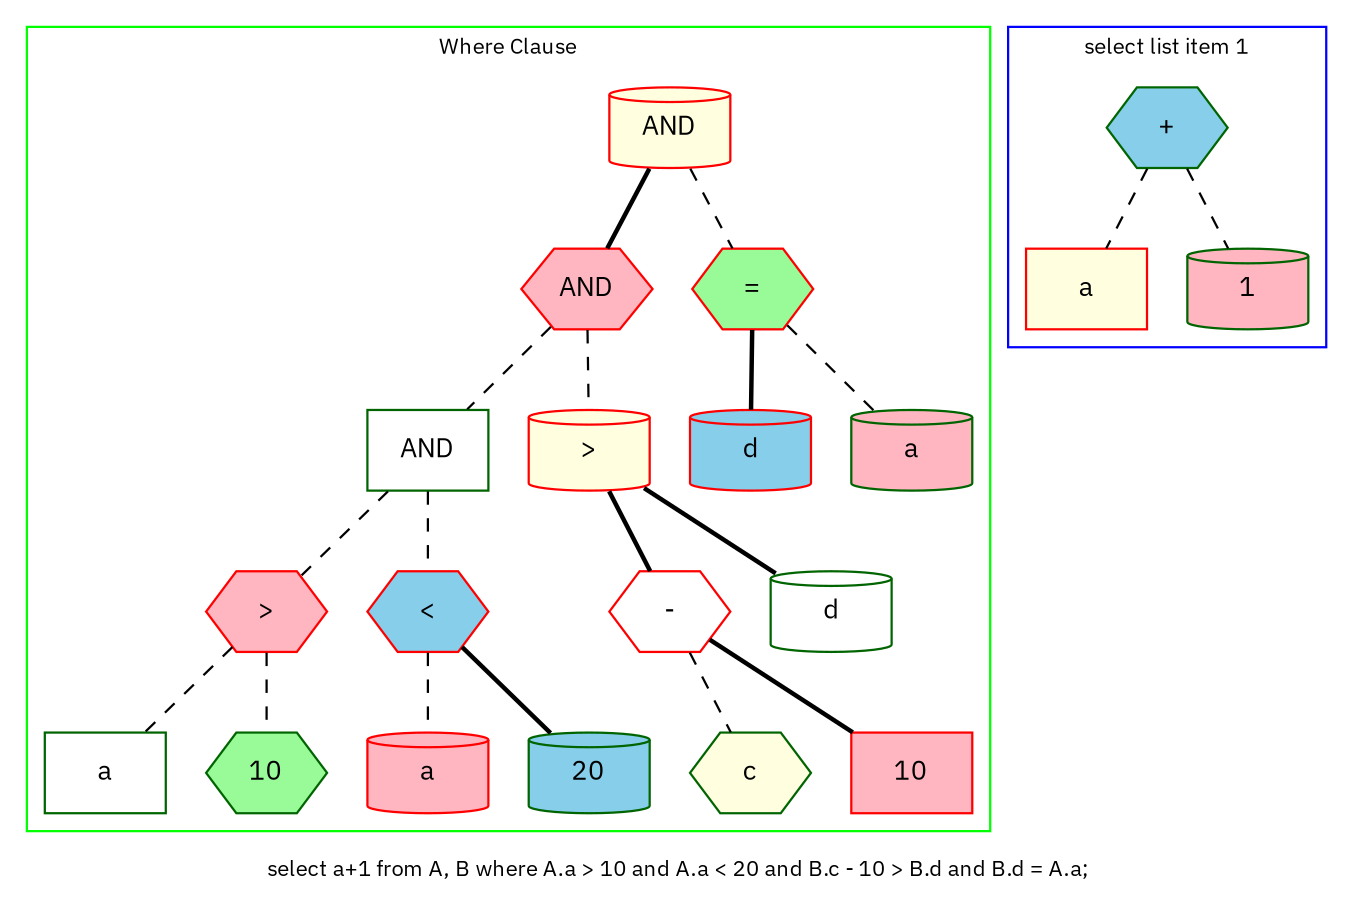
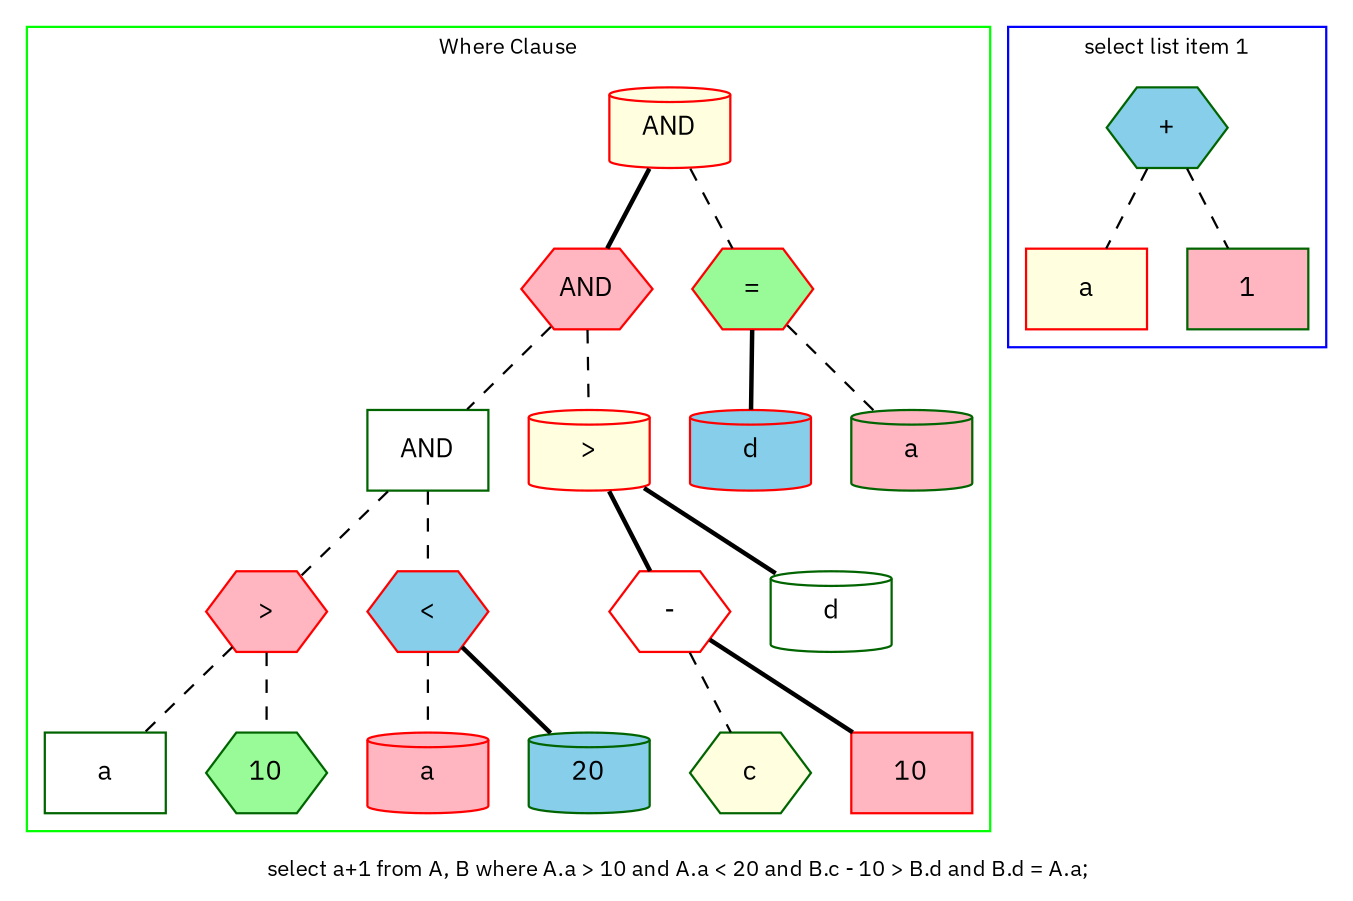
node "1": shape cylinder -> box
